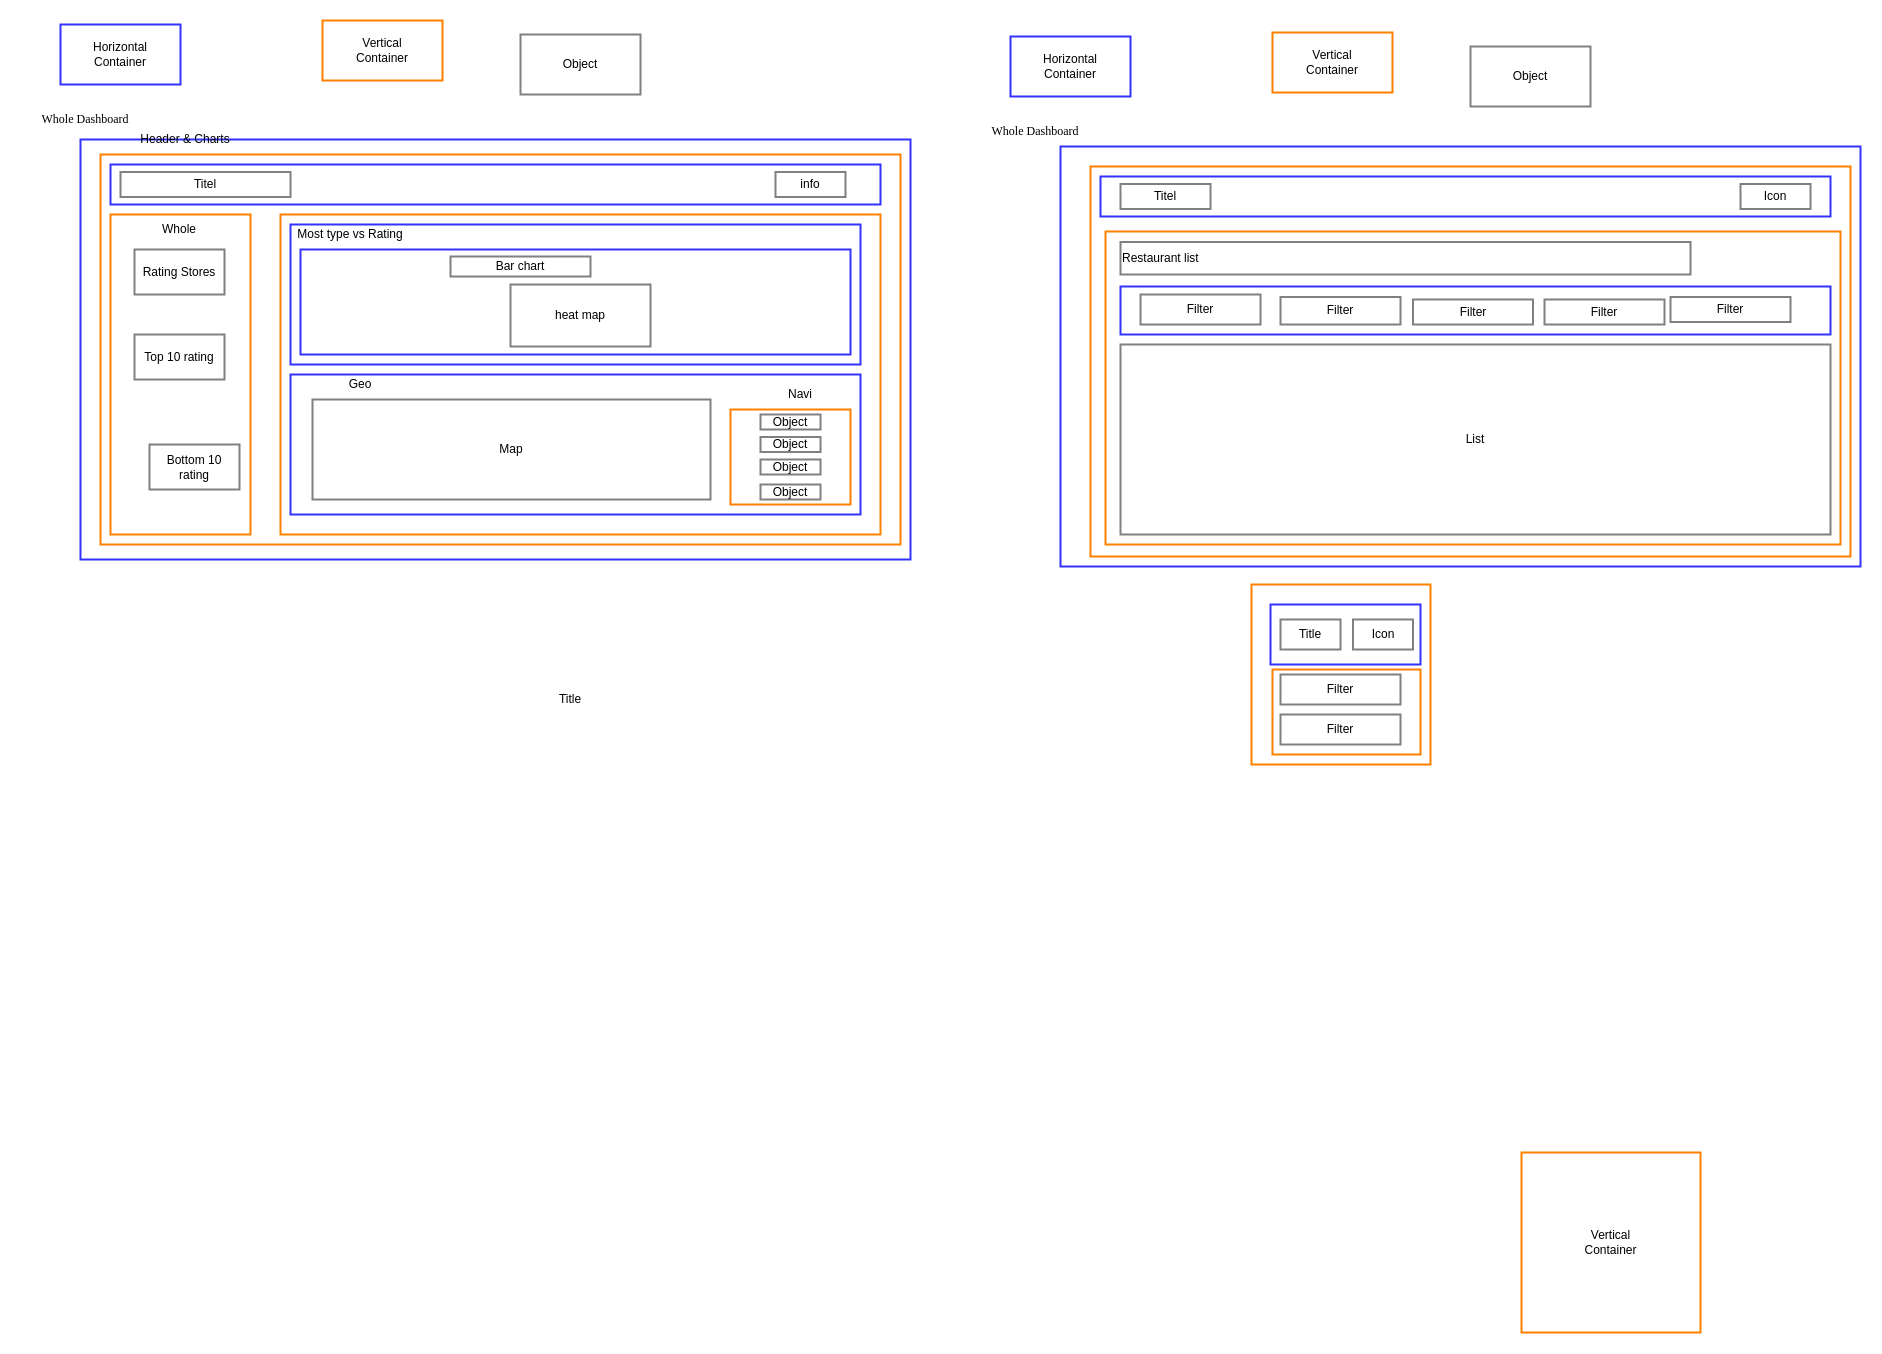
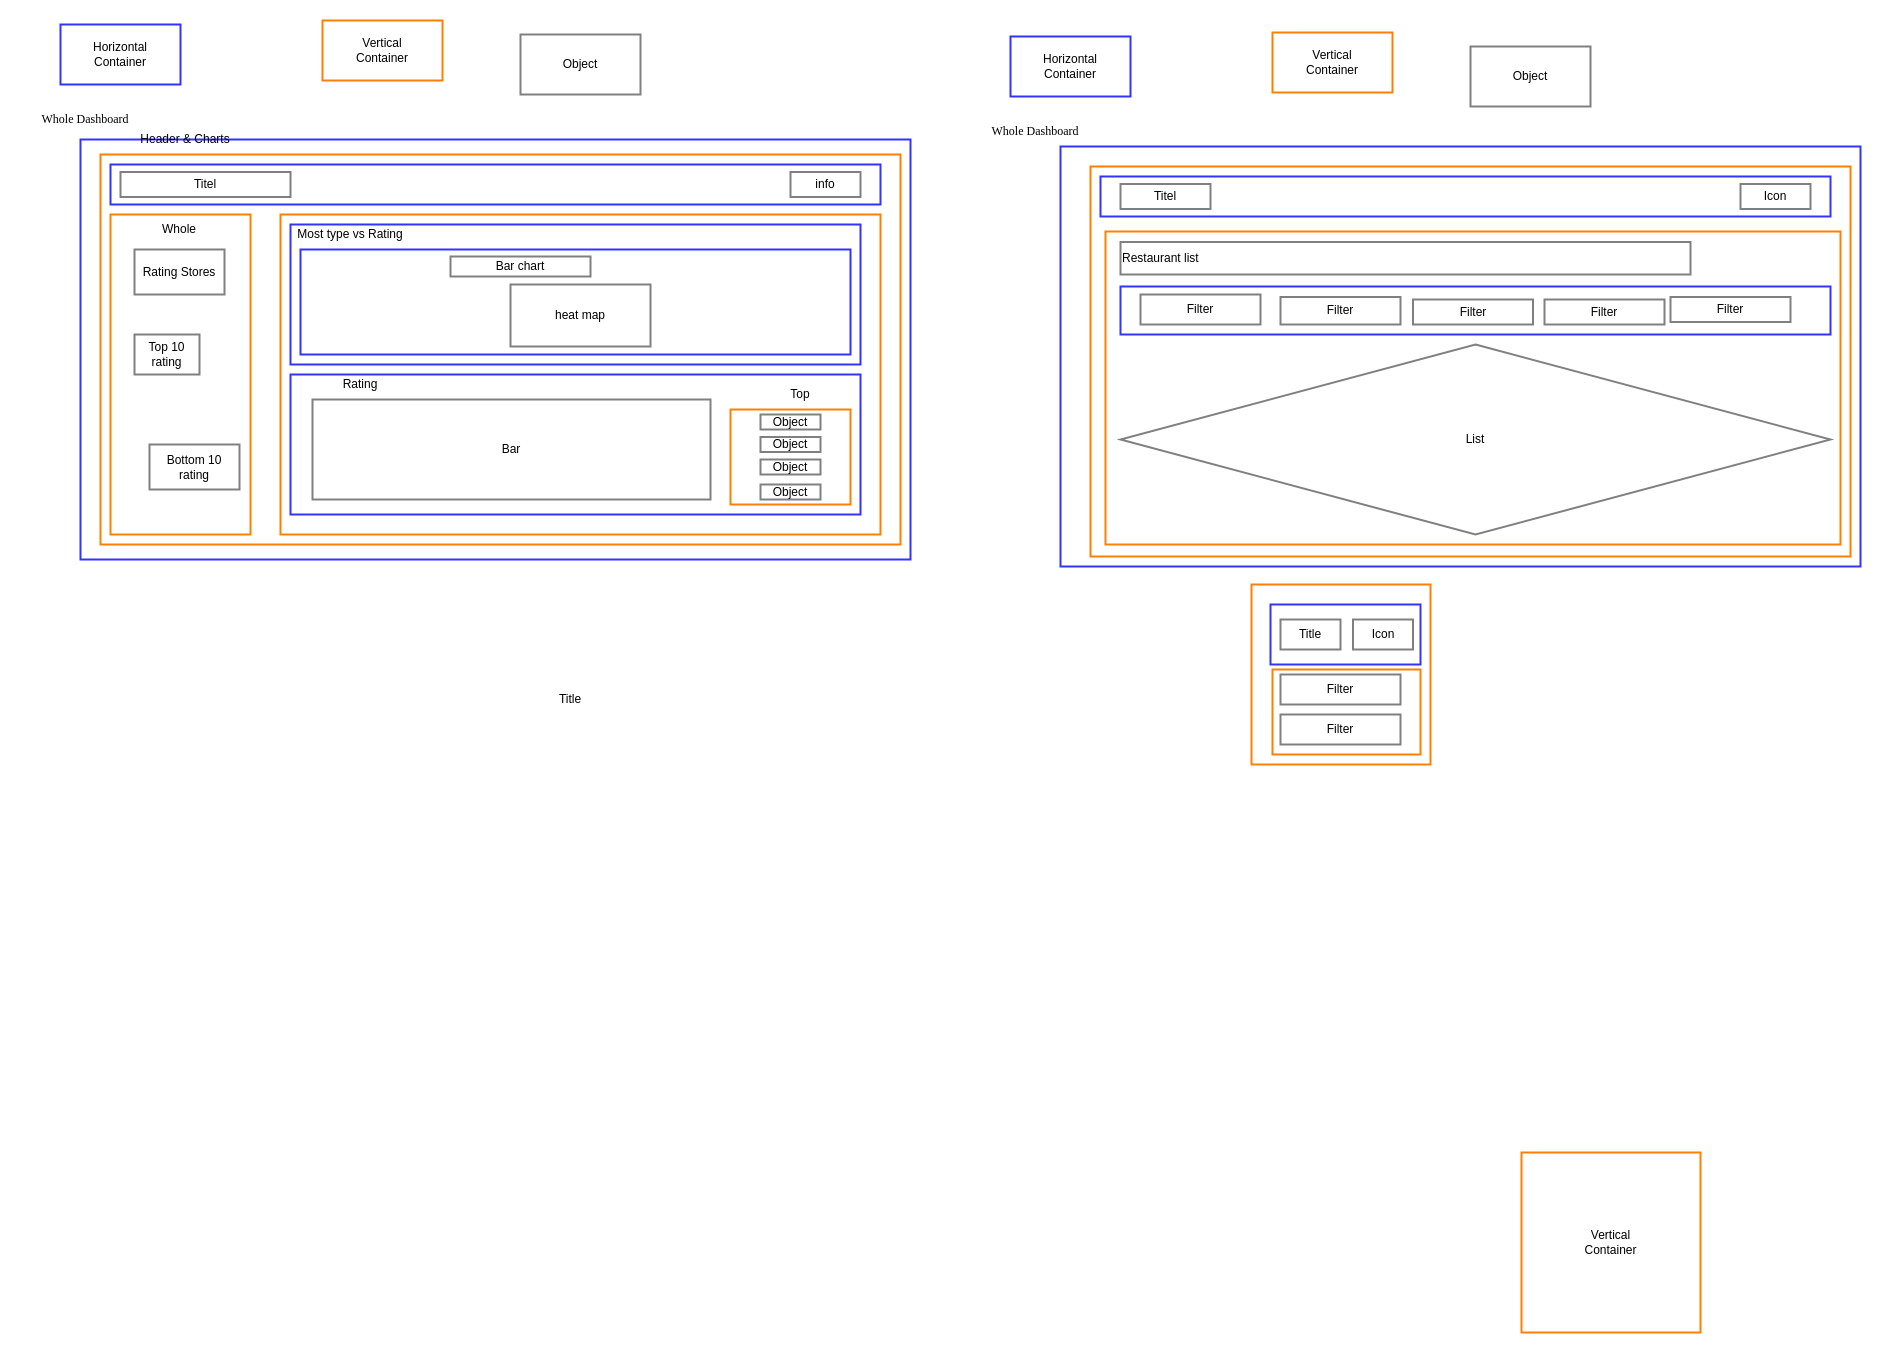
node "info": moved (811, 185) -> (826, 185)
node "Top 10 rating": size 90x45 -> 65x40
node "Geo": label "Geo" -> "Rating"
node "Navi": label "Navi" -> "Top"
node "List": shape rectangle -> diamond
node "Map": label "Map" -> "Bar"
